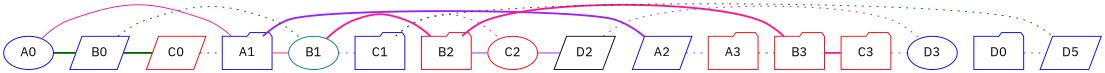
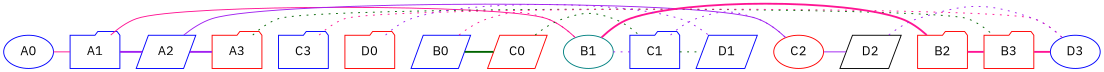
edge "B0" -- "B1": color darkgreen -> deeppink
edge "A0" -- "B0": removed
edge "C0" -- "A1": now "C0" -- "C1"
edge "B2" -- "C2": now "A2" -- "C2"
edge "A2" -- "A3": style dotted -> bold
edge "B3" -- "C3": now "B3" -- "D3"
node "C3": color red -> blue
node "D0": color blue -> red
node "D5": label "D5" -> "D1"
